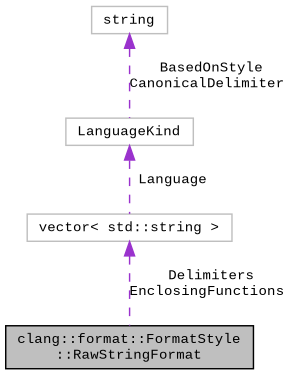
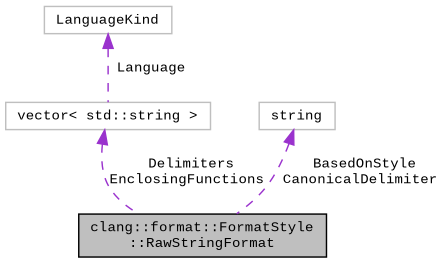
edge "LanguageKind" -> "string": now "clang::format::FormatStyle ::RawStringFormat" -> "string"
